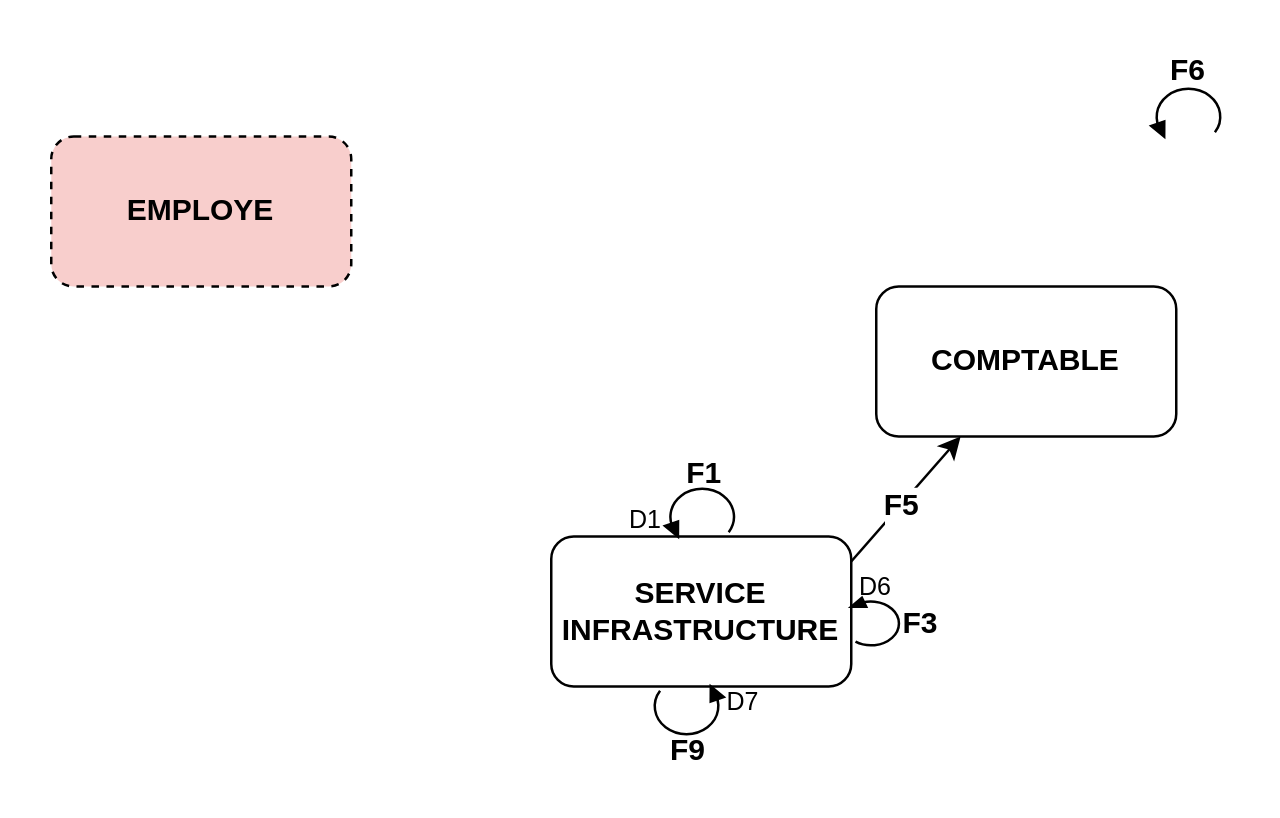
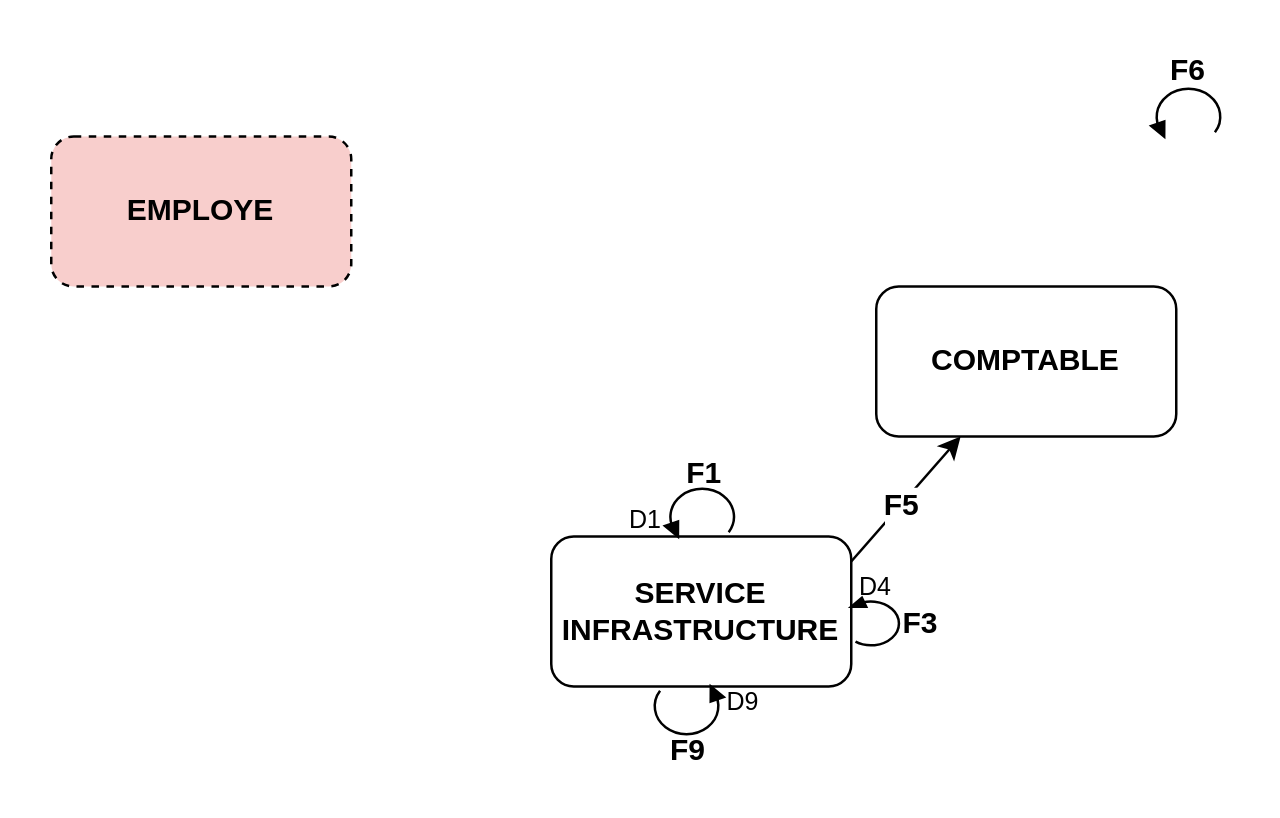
node "D6": label "D6" -> "D4"
node "D7": label "D7" -> "D9"
